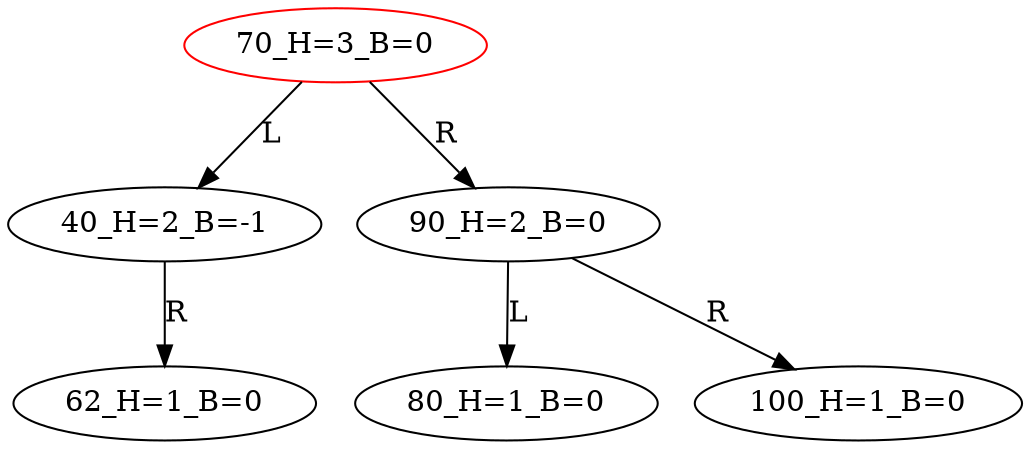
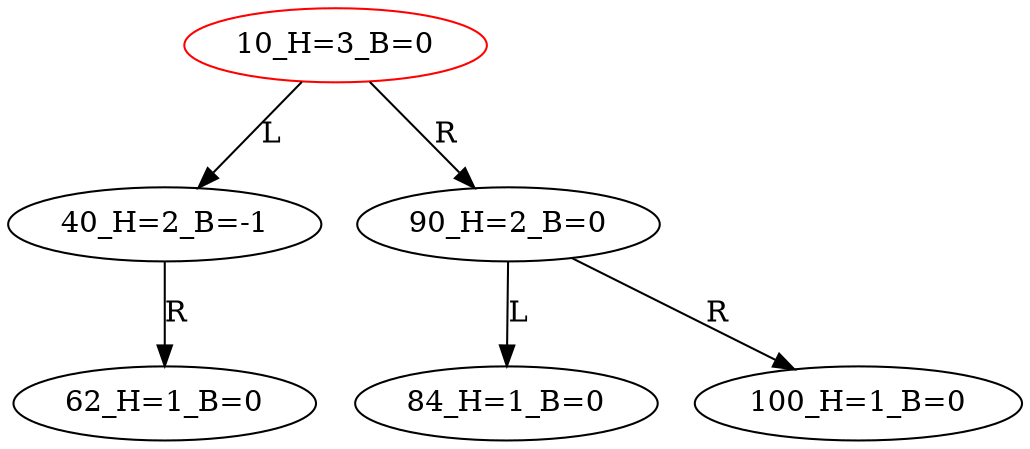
node "70_H=3_B=0": label "70_H=3_B=0" -> "10_H=3_B=0"
node "80_H=1_B=0": label "80_H=1_B=0" -> "84_H=1_B=0"
